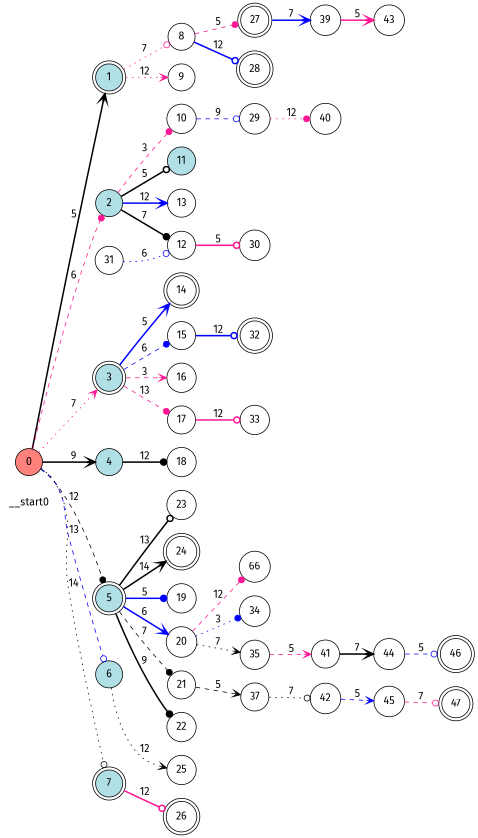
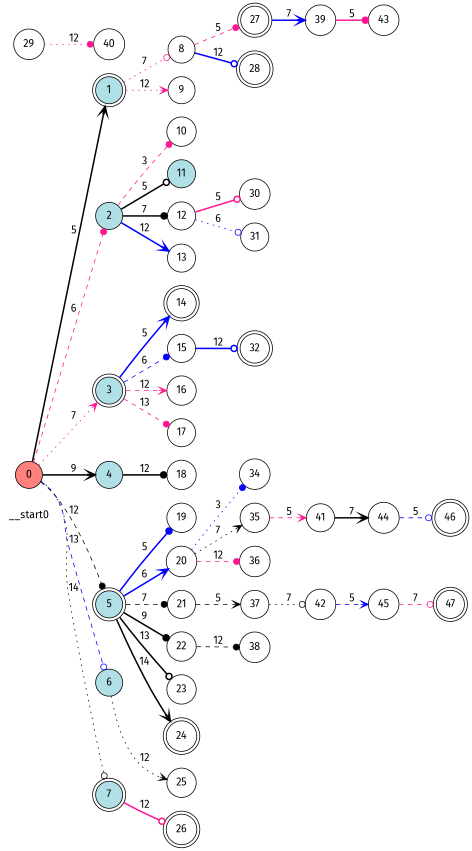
edge "39" -> "43": arrowhead vee -> dot
edge "10" -> "29": removed, label "9"
edge "31" -> "12": reversed
edge "3" -> "16": label "3" -> "12"
node "33": removed
node "66": label "66" -> "36"
node "38": added
